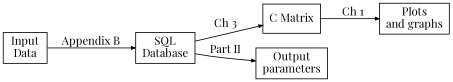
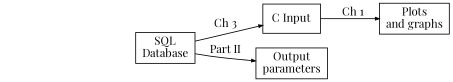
node "C Matrix": label "C Matrix" -> "C Input"
node "Input Data": removed
